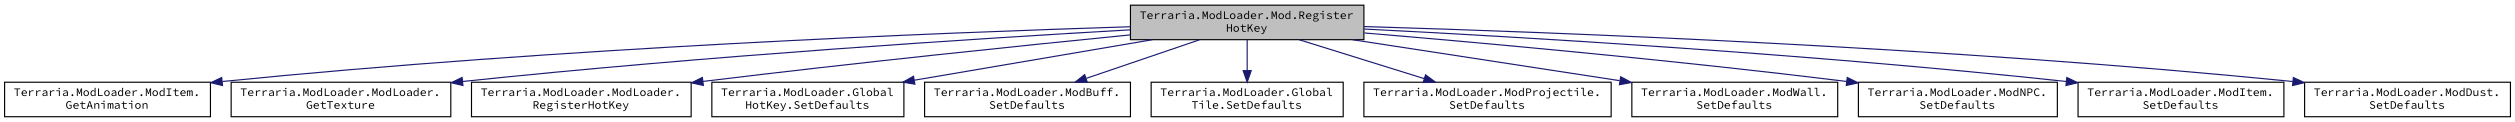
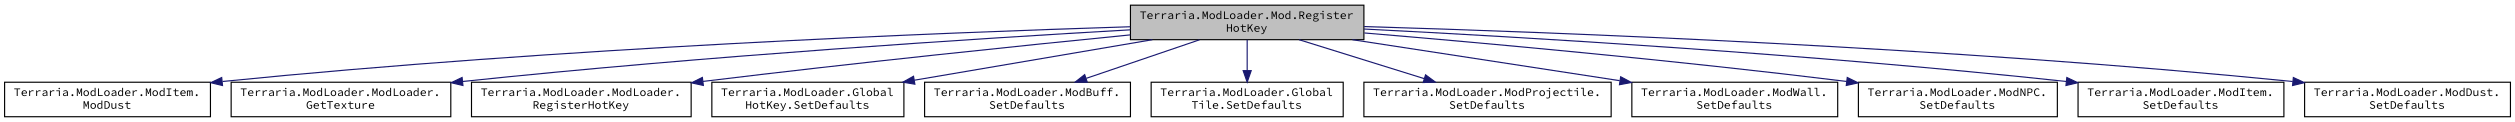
node "Terraria.ModLoader.ModItem. GetAnimation": label "Terraria.ModLoader.ModItem. GetAnimation" -> "Terraria.ModLoader.ModItem. ModDust"
